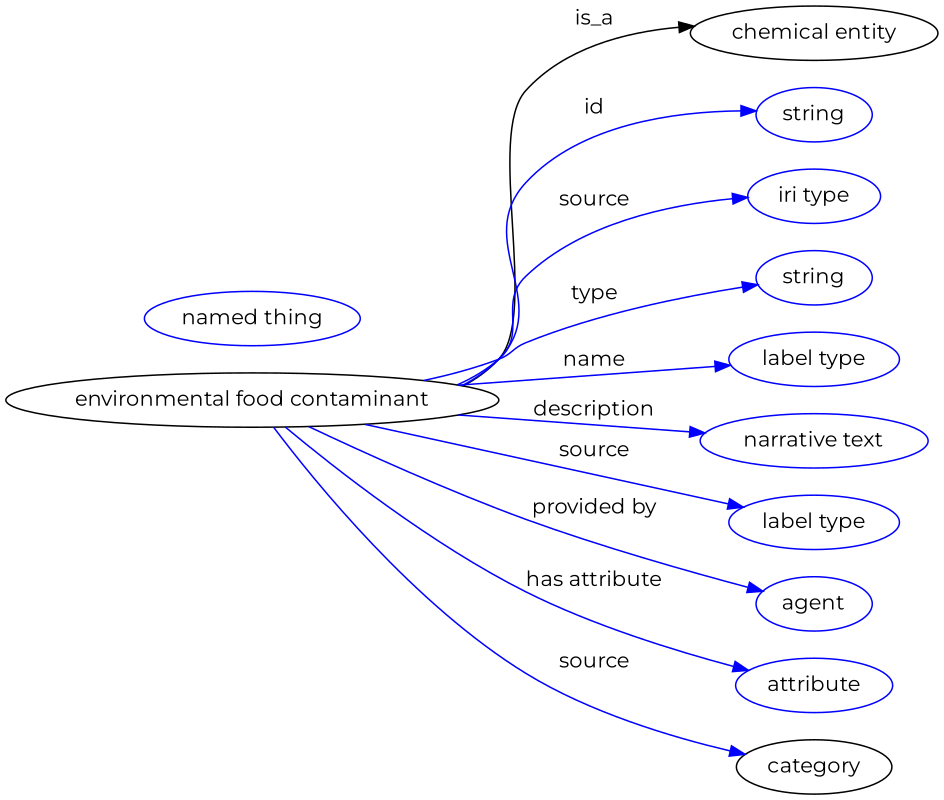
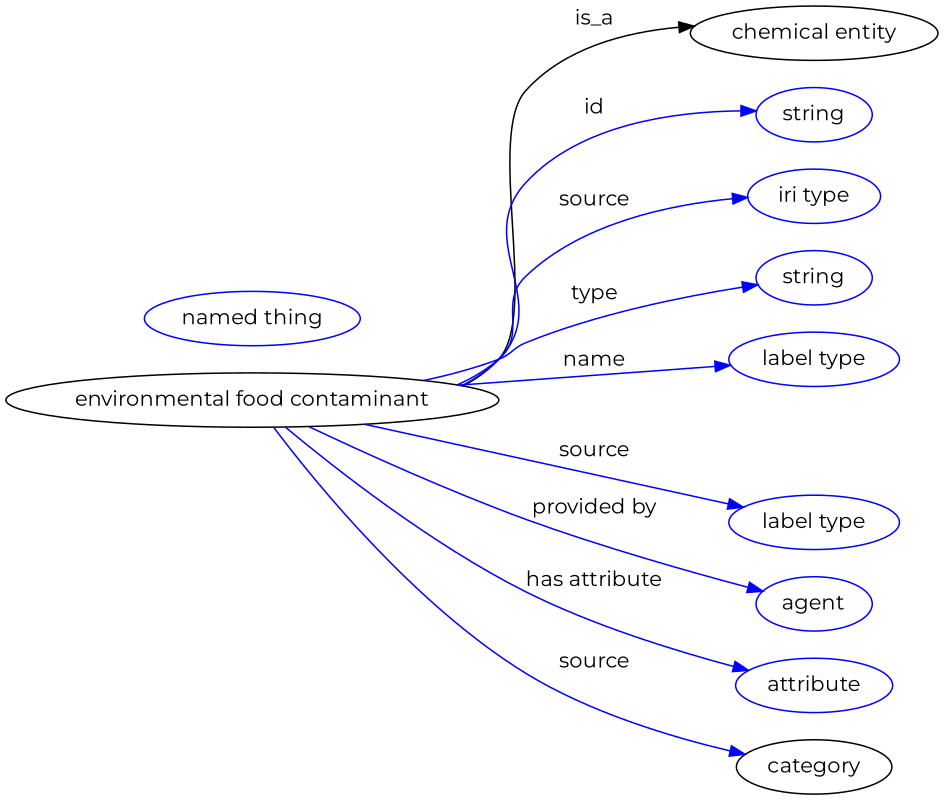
node "narrative text": removed
